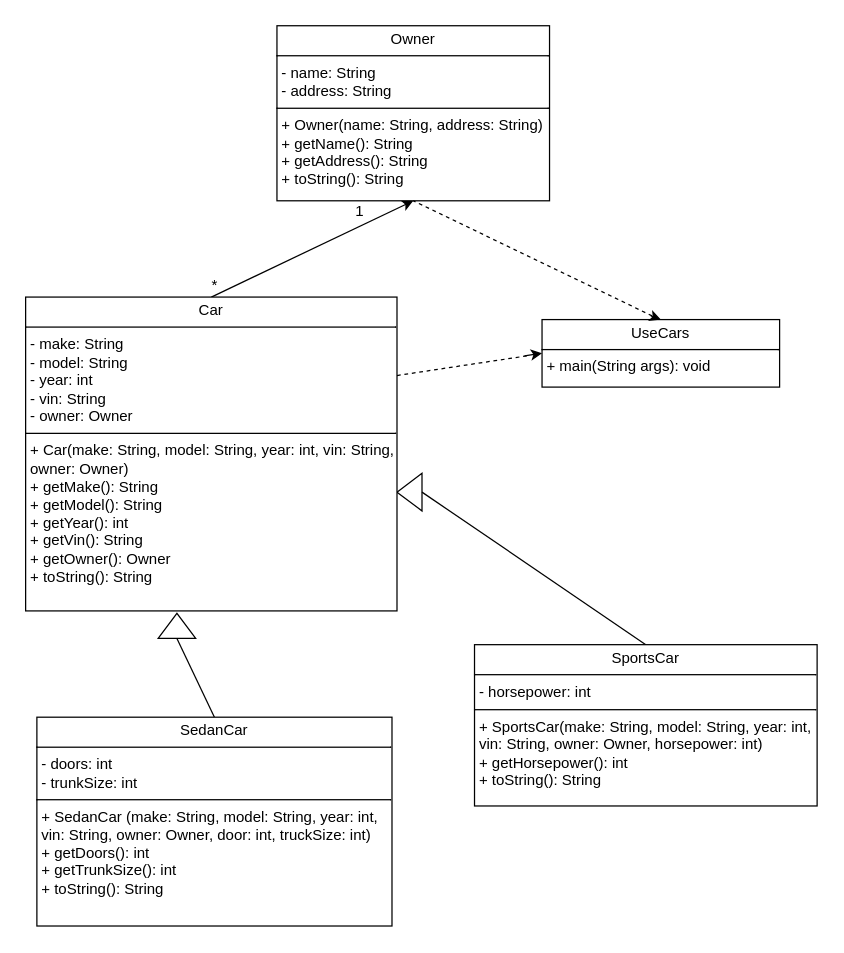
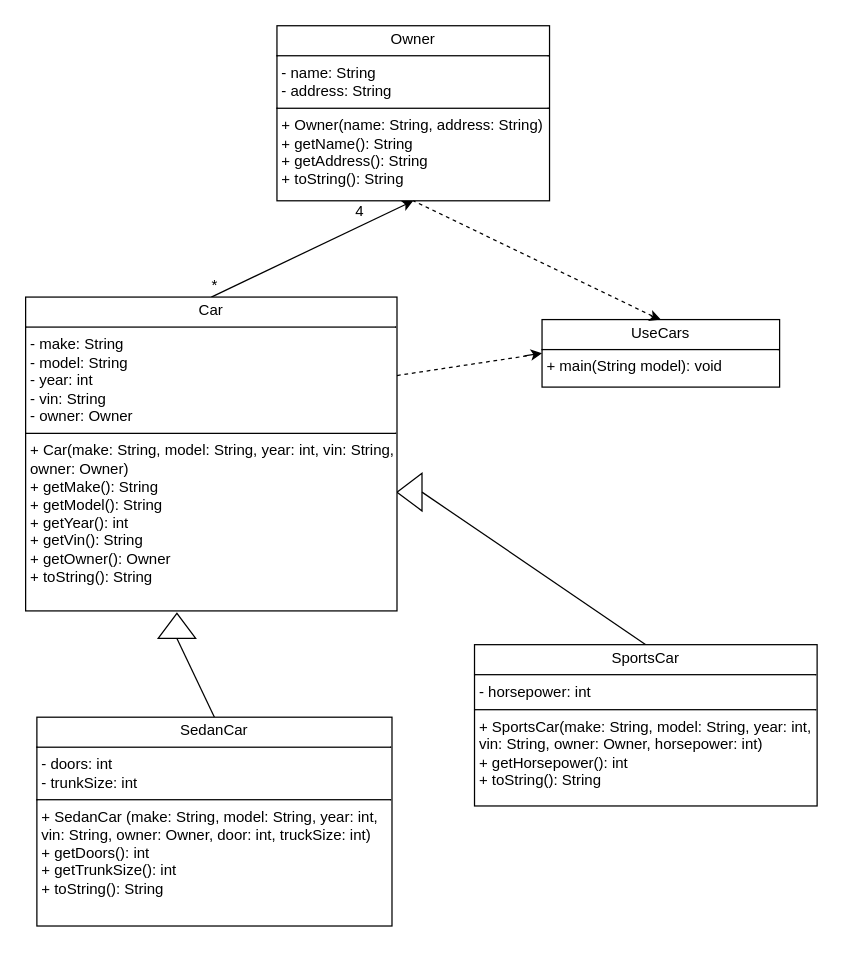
node "1": label "1" -> "4"
node "UseCars + main(String args): void": label "UseCars + main(String args): void" -> "UseCars + main(String model): void"
